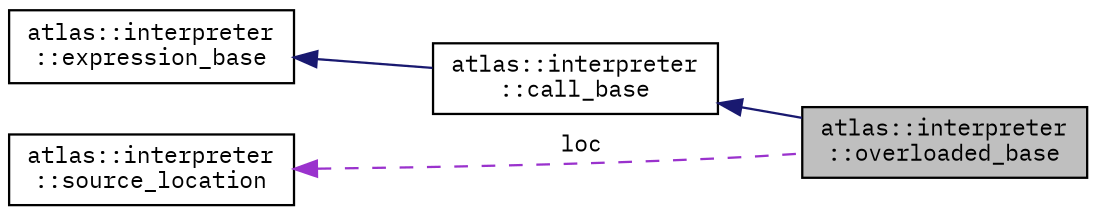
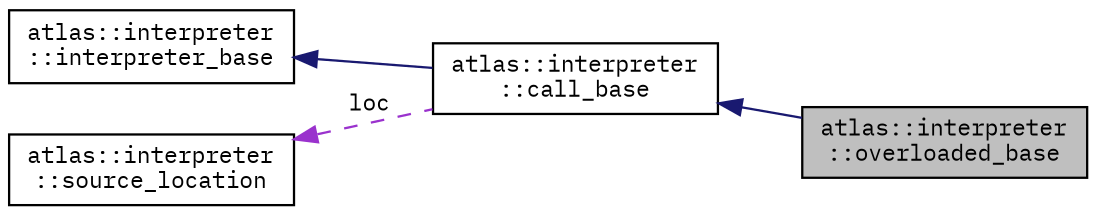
node "atlas::interpreter ::expression_base": label "atlas::interpreter ::expression_base" -> "atlas::interpreter ::interpreter_base"
edge "atlas::interpreter ::overloaded_base" -> "atlas::interpreter ::source_location": now "atlas::interpreter ::call_base" -> "atlas::interpreter ::source_location"
